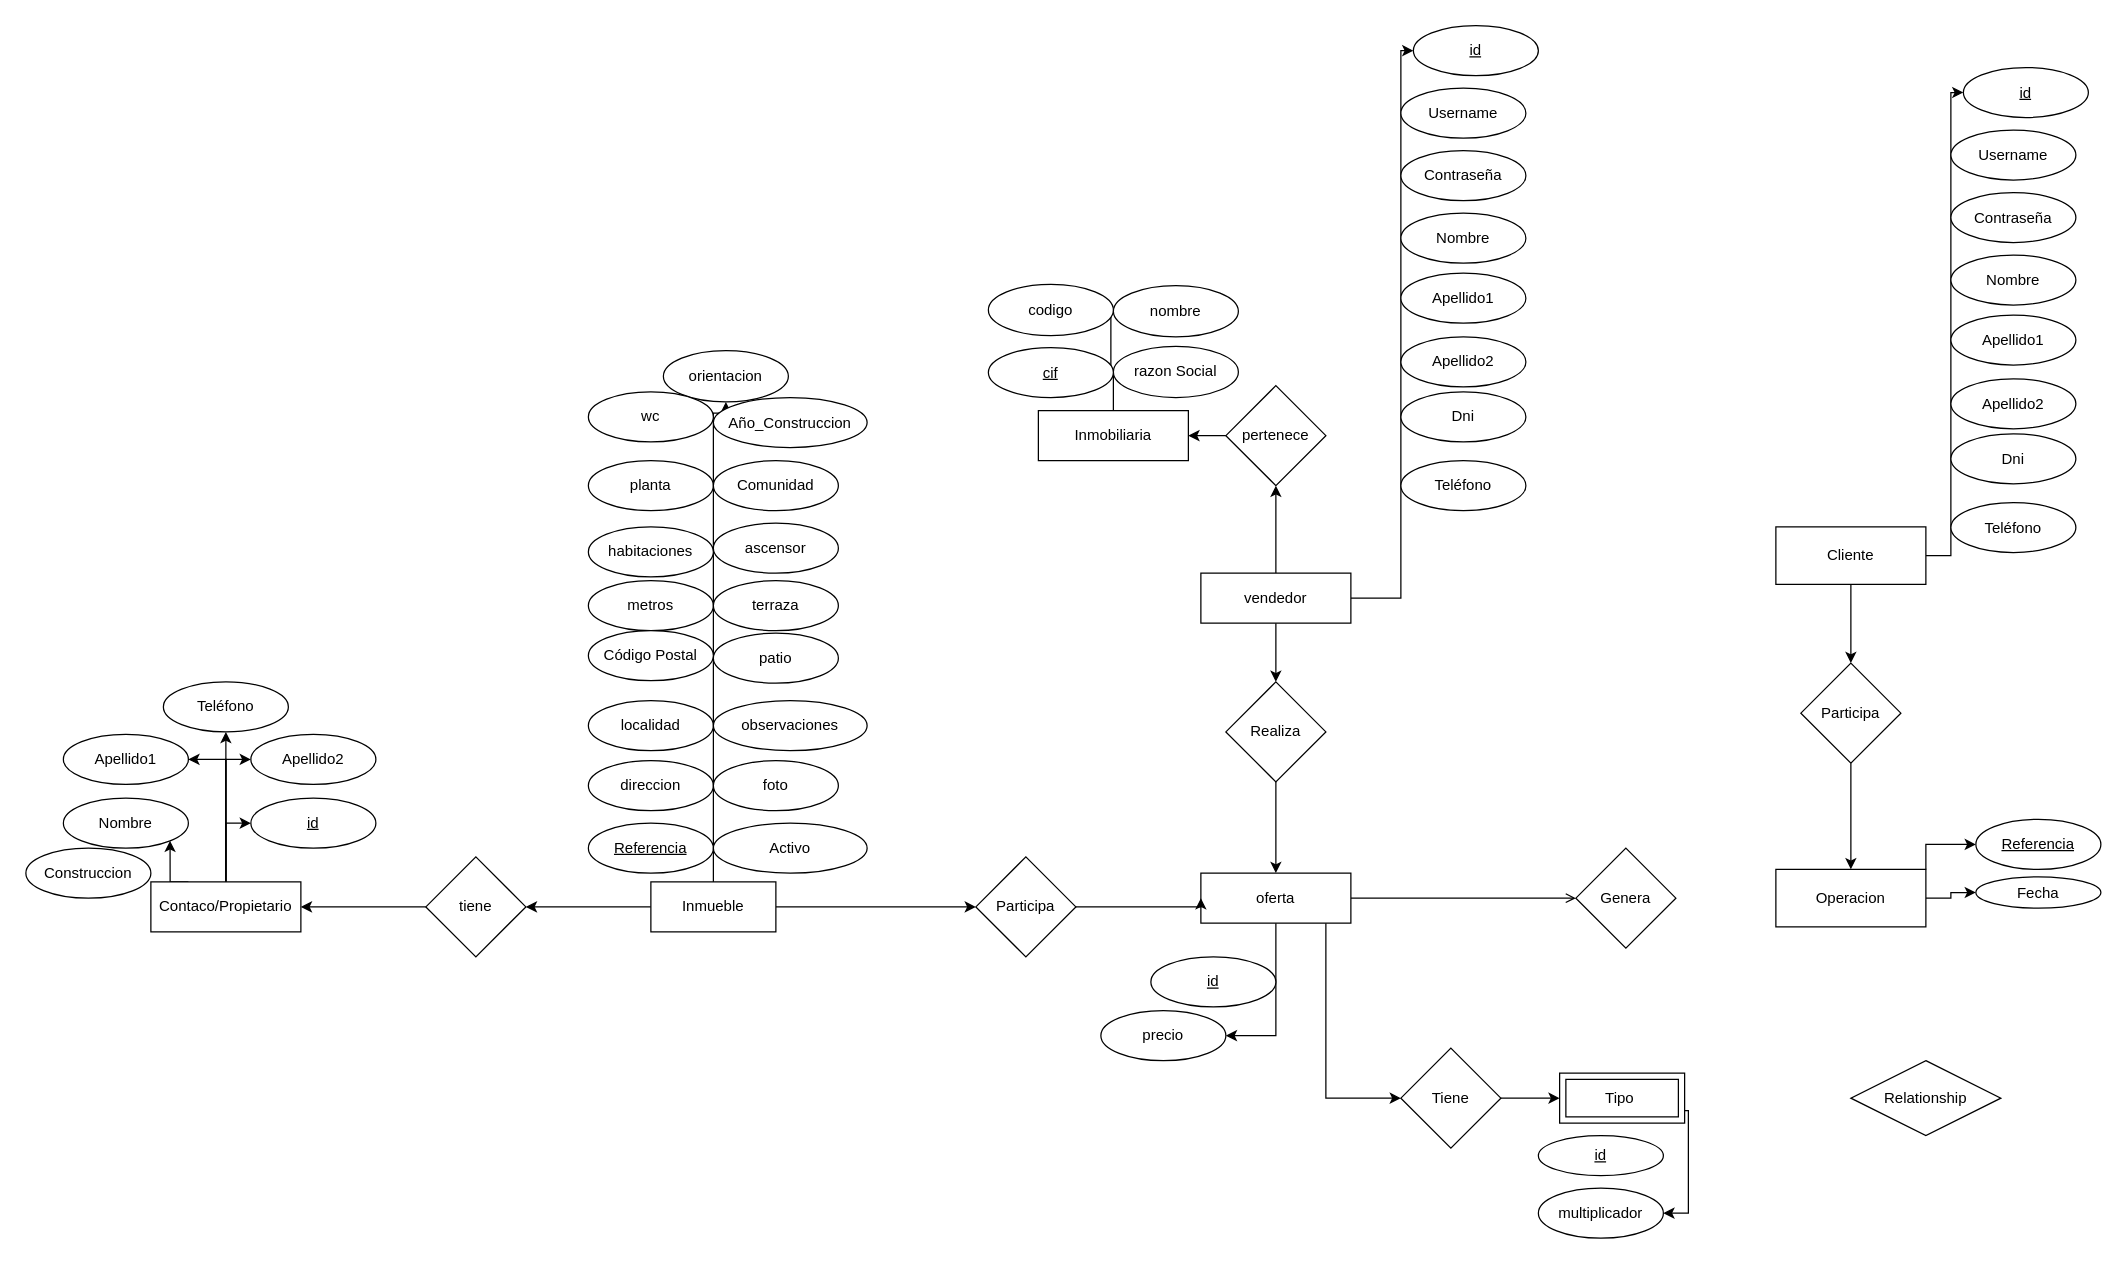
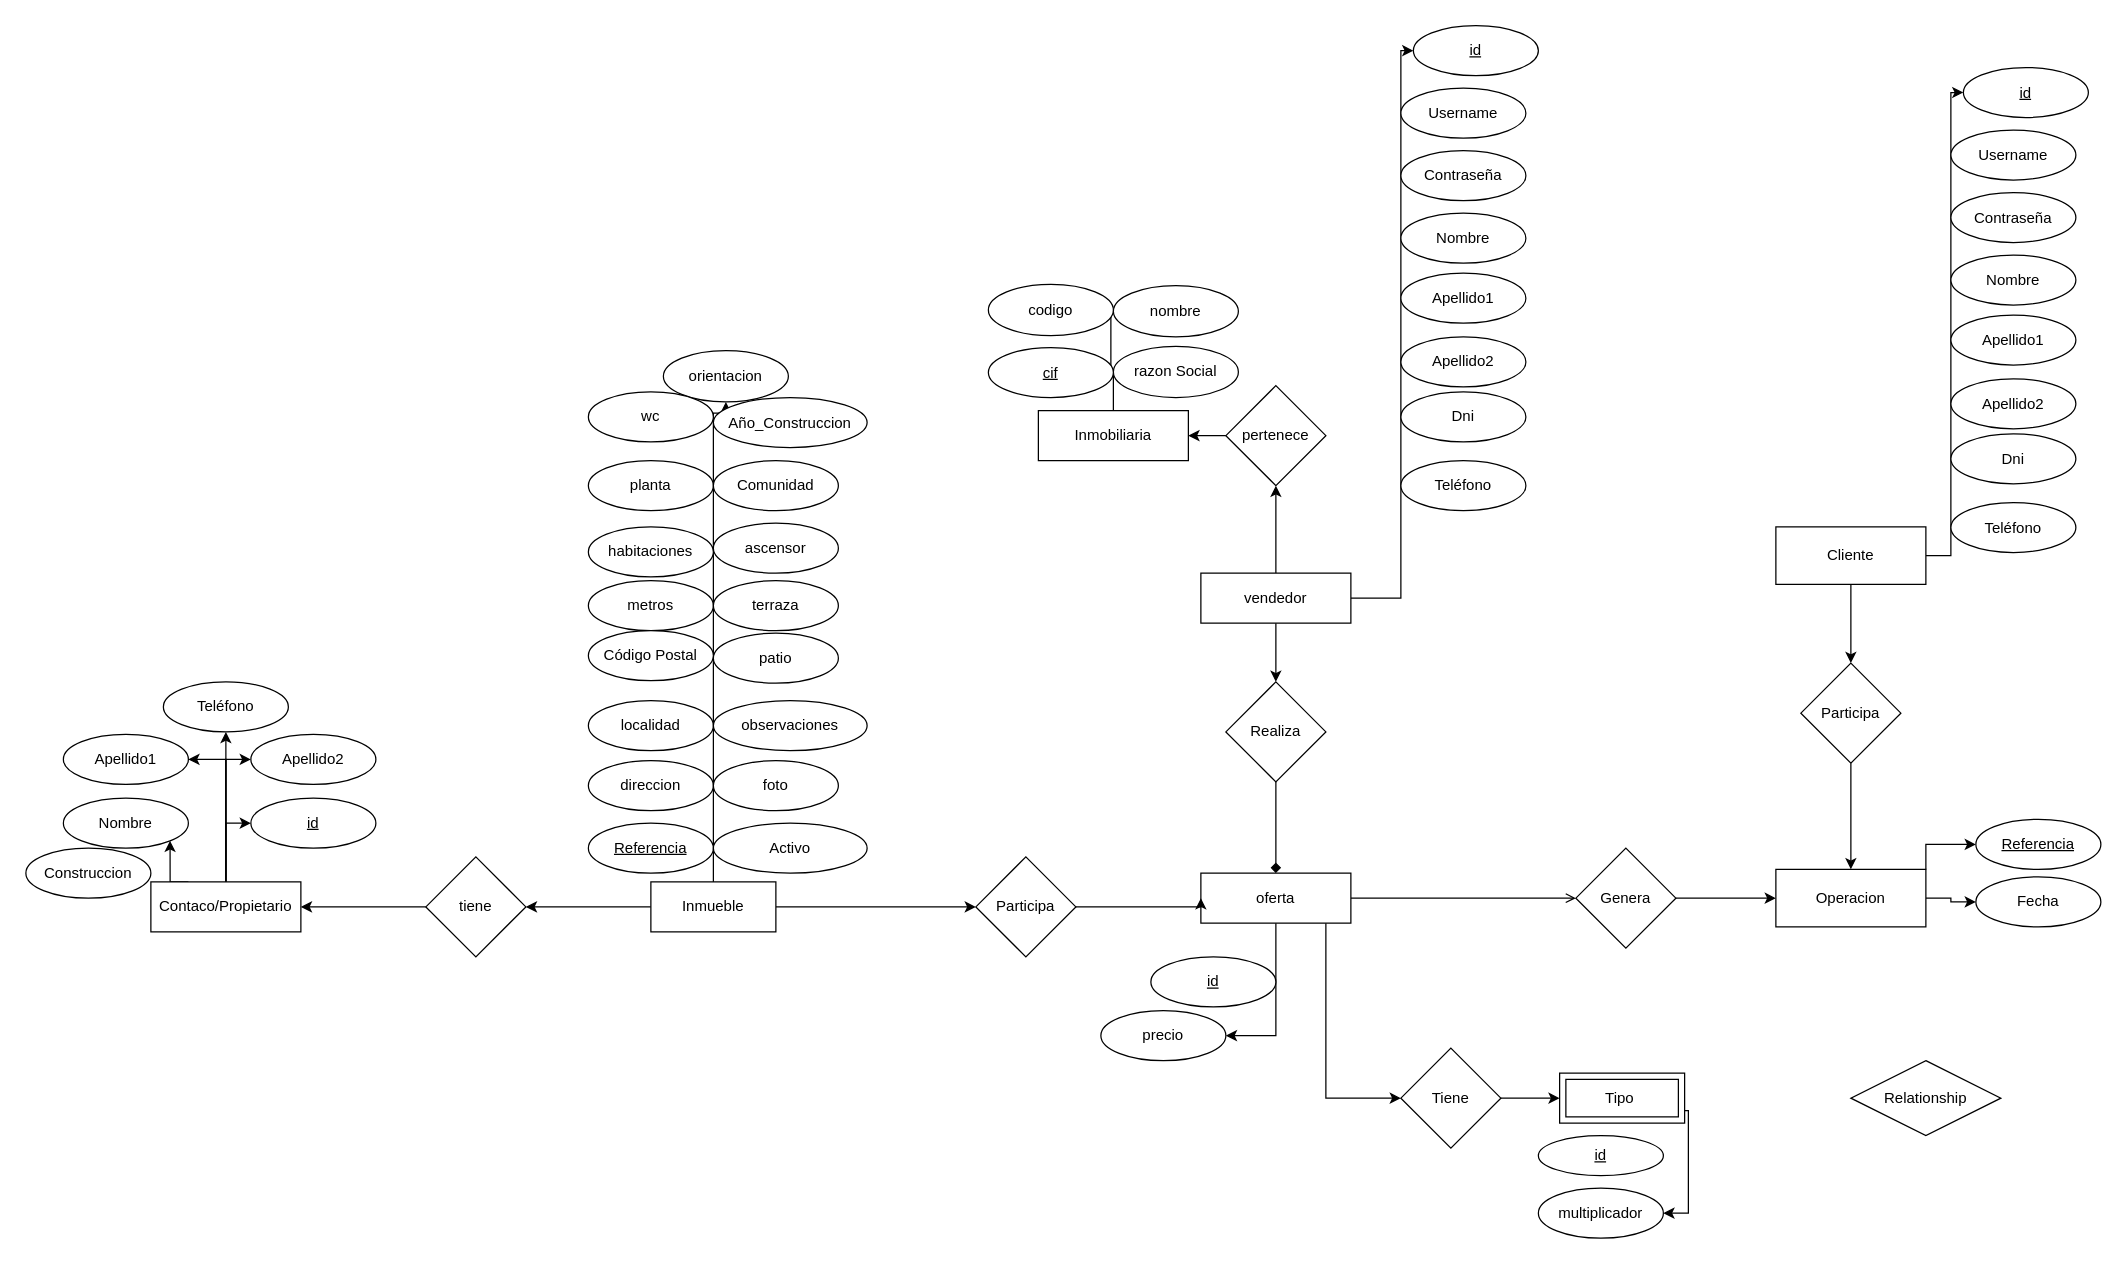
edge "Realiza" -> "oferta": arrowhead classic -> diamond
node "Fecha": size 125x31 -> 125x50
edge "Genera" -> "Operacion": added
